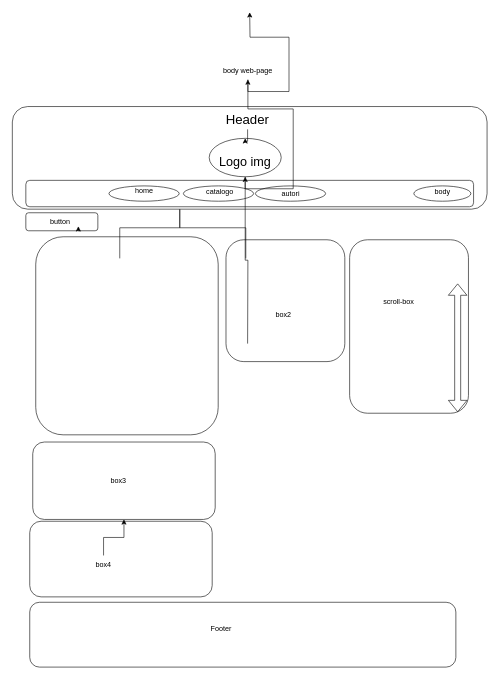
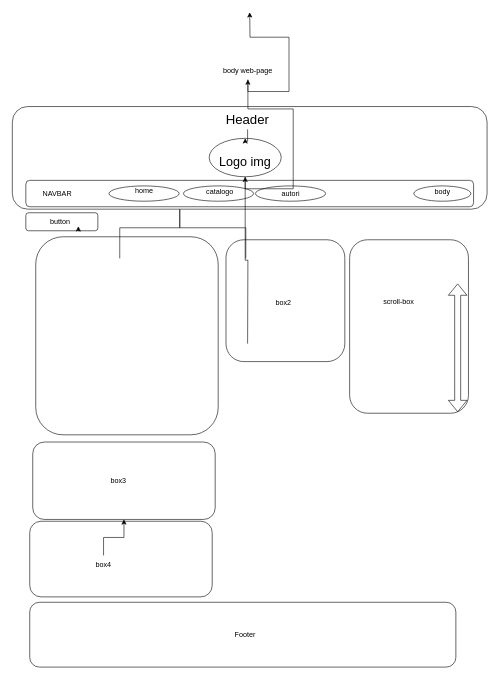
node "NAVBAR": added
node "box2": moved (284, 315) -> (284, 303)
node "Footer": moved (221, 629) -> (245, 635)
